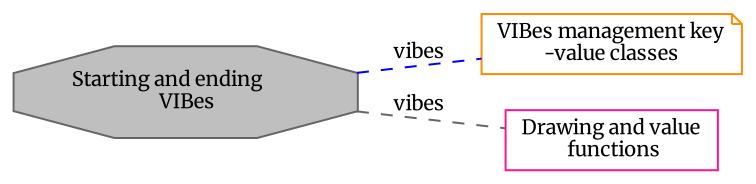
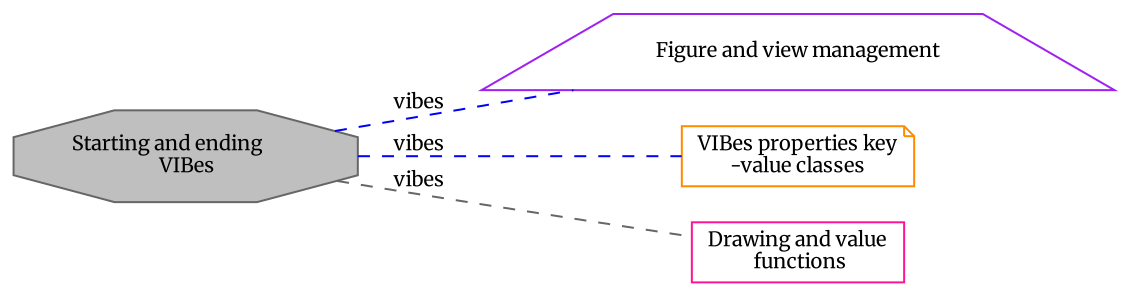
node "VIBes management key -value classes": label "VIBes management key -value classes" -> "VIBes properties key -value classes"
node "Figure and view management": added
